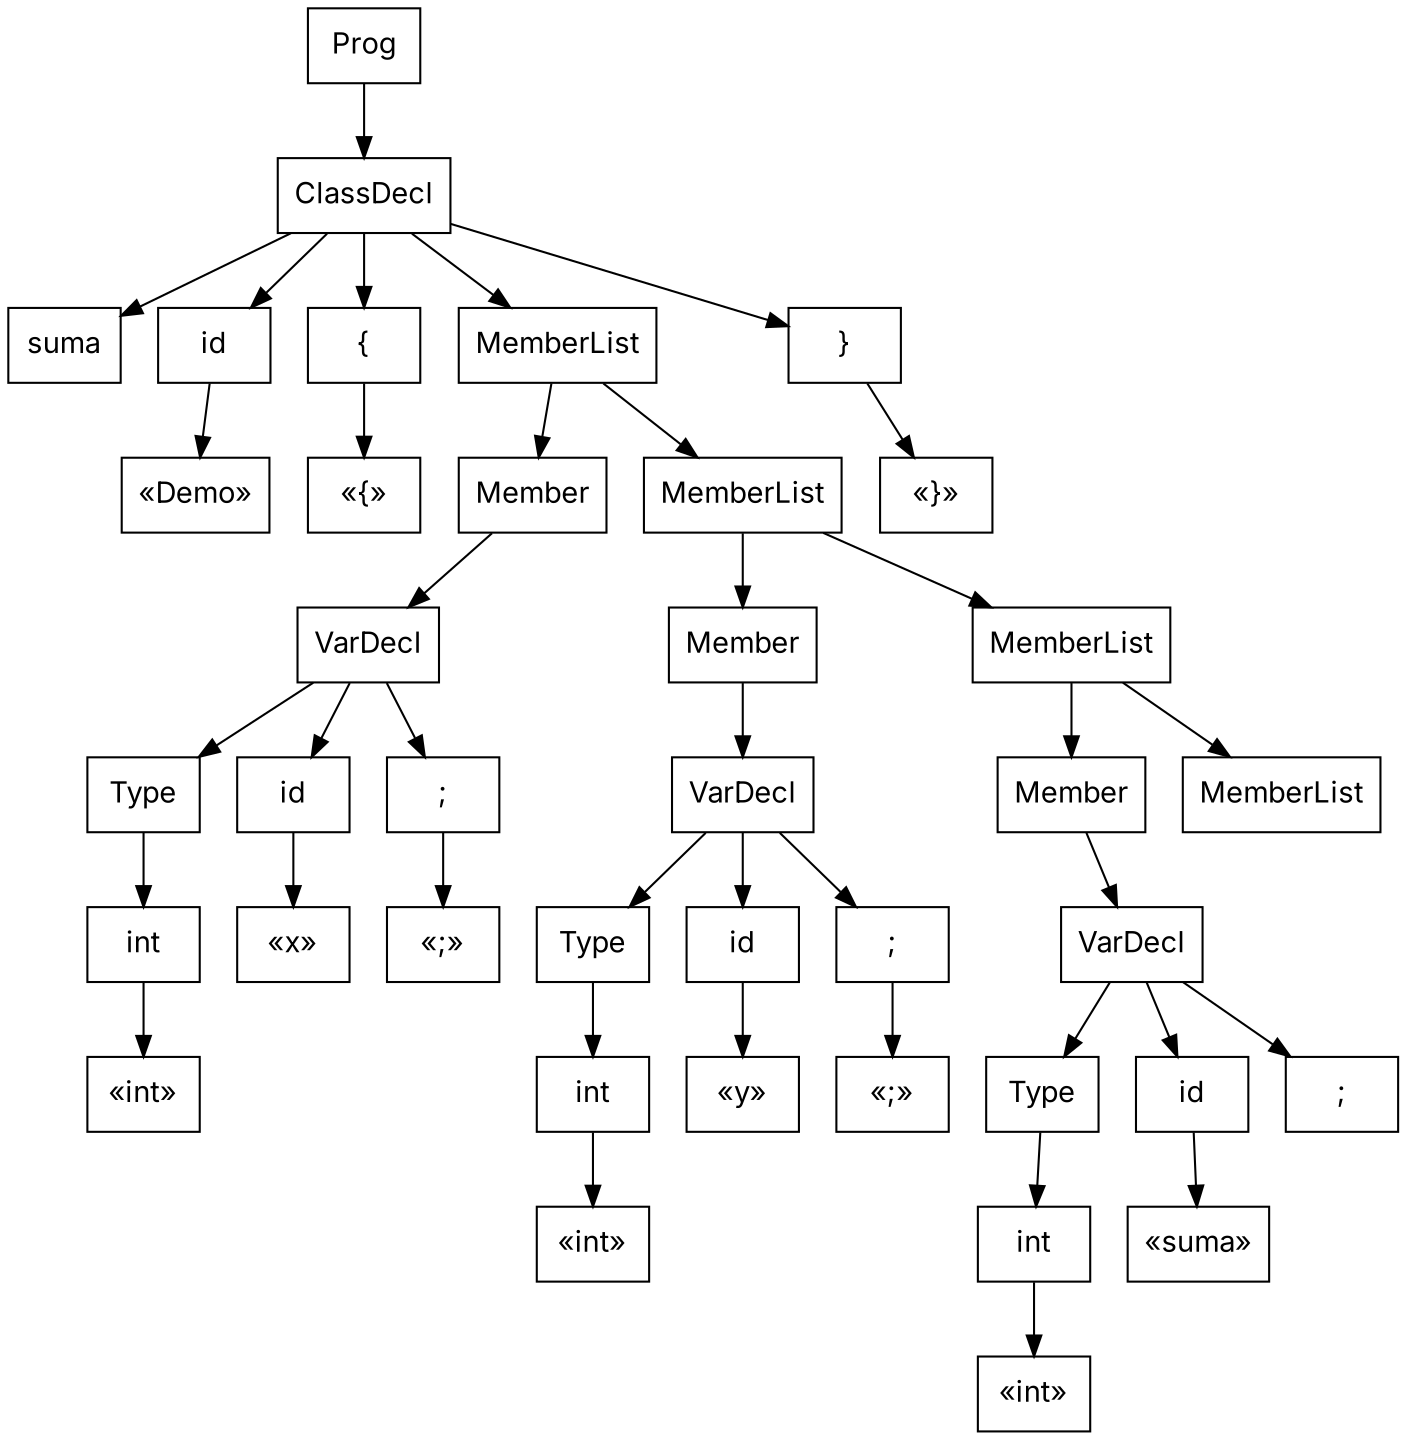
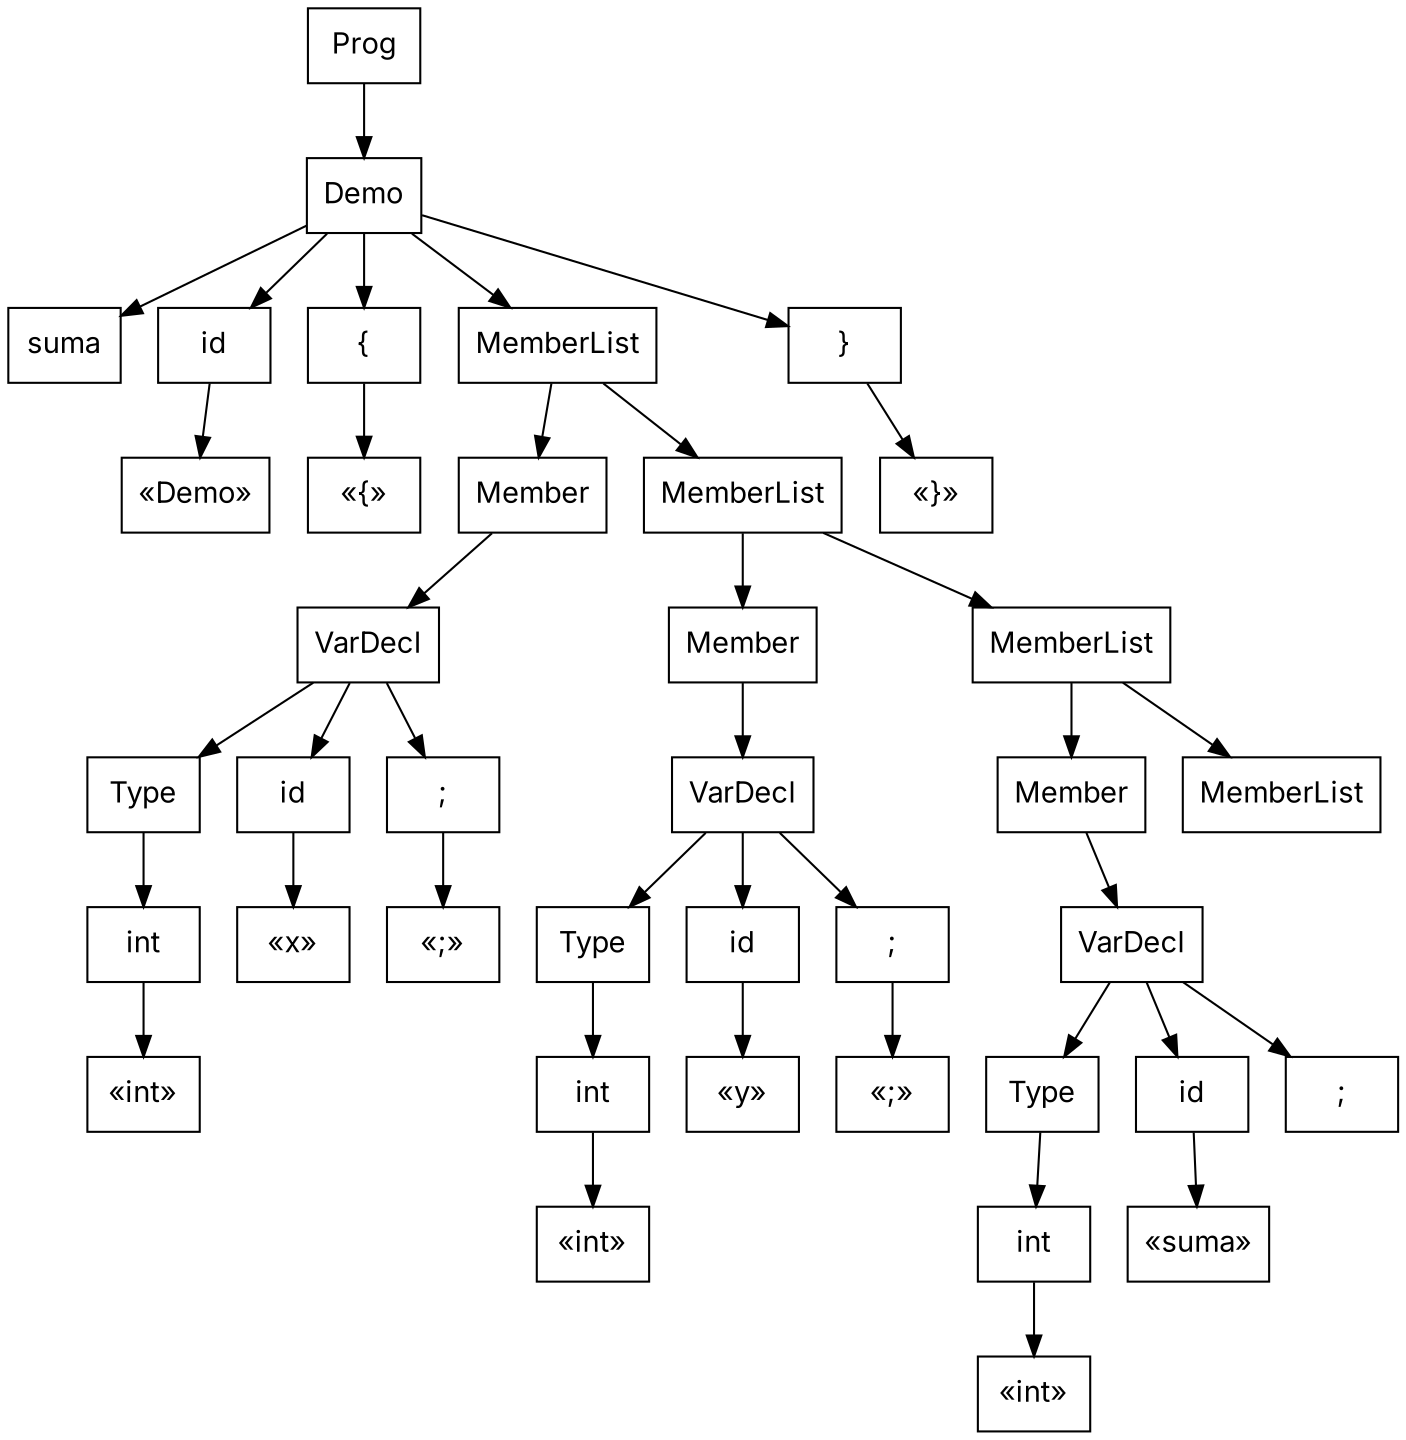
node "ClassDecl": label "ClassDecl" -> "Demo"
